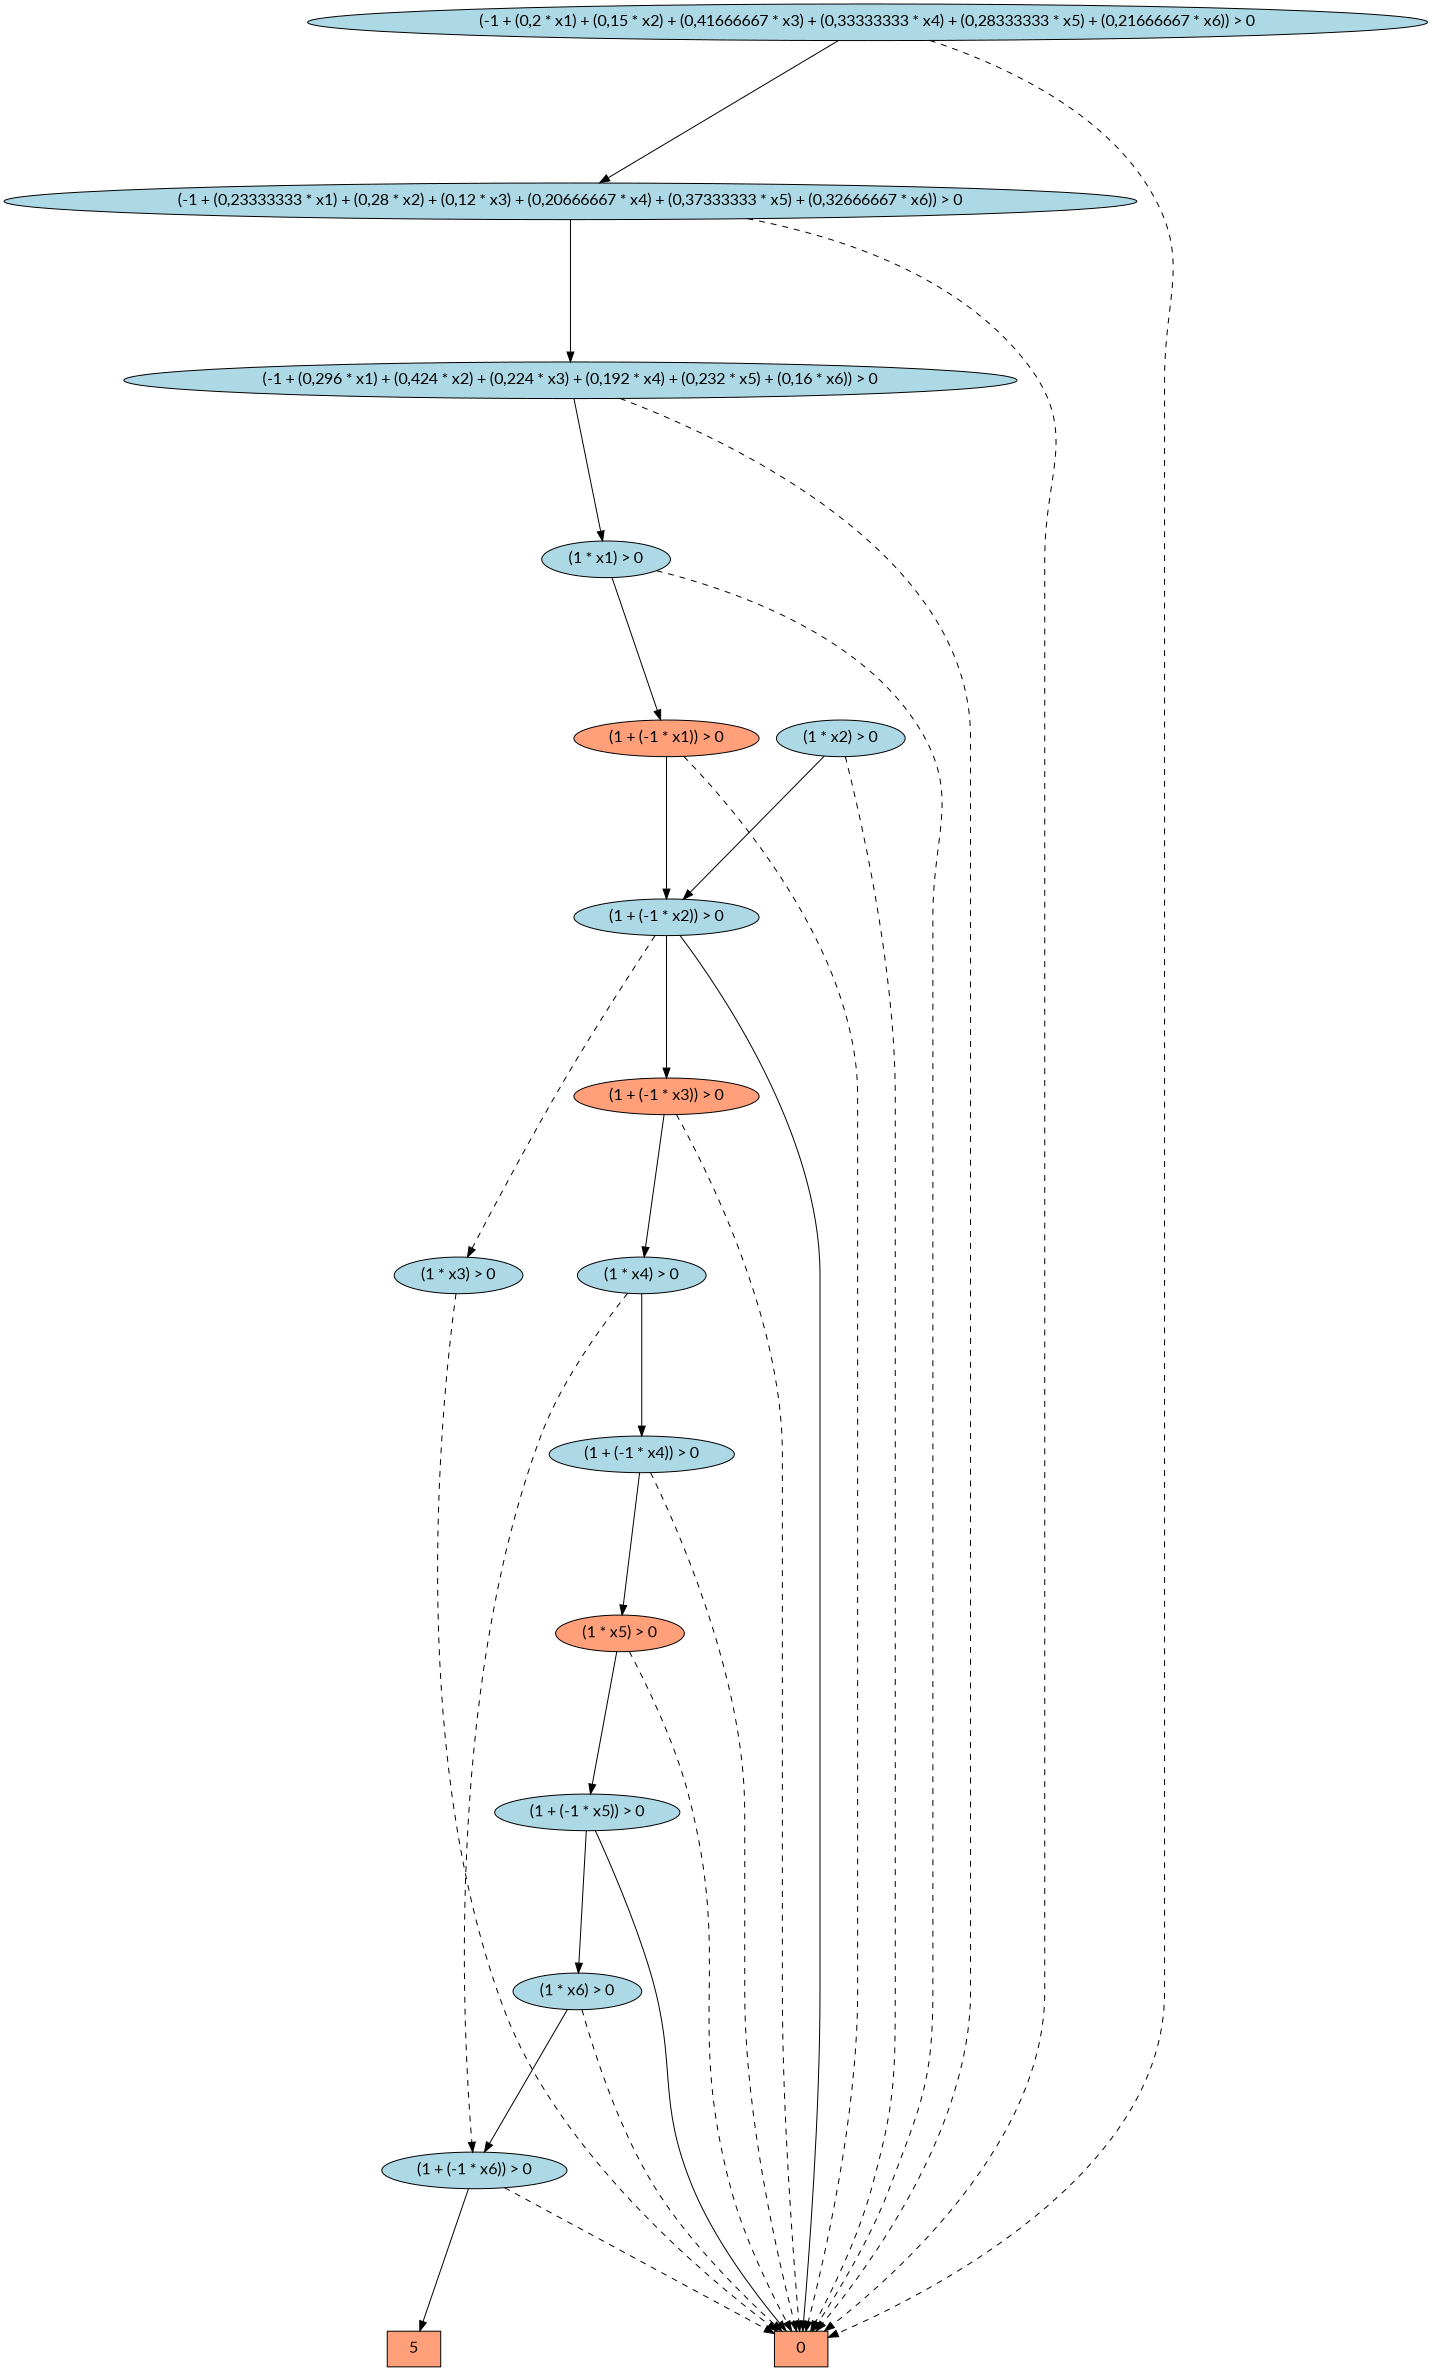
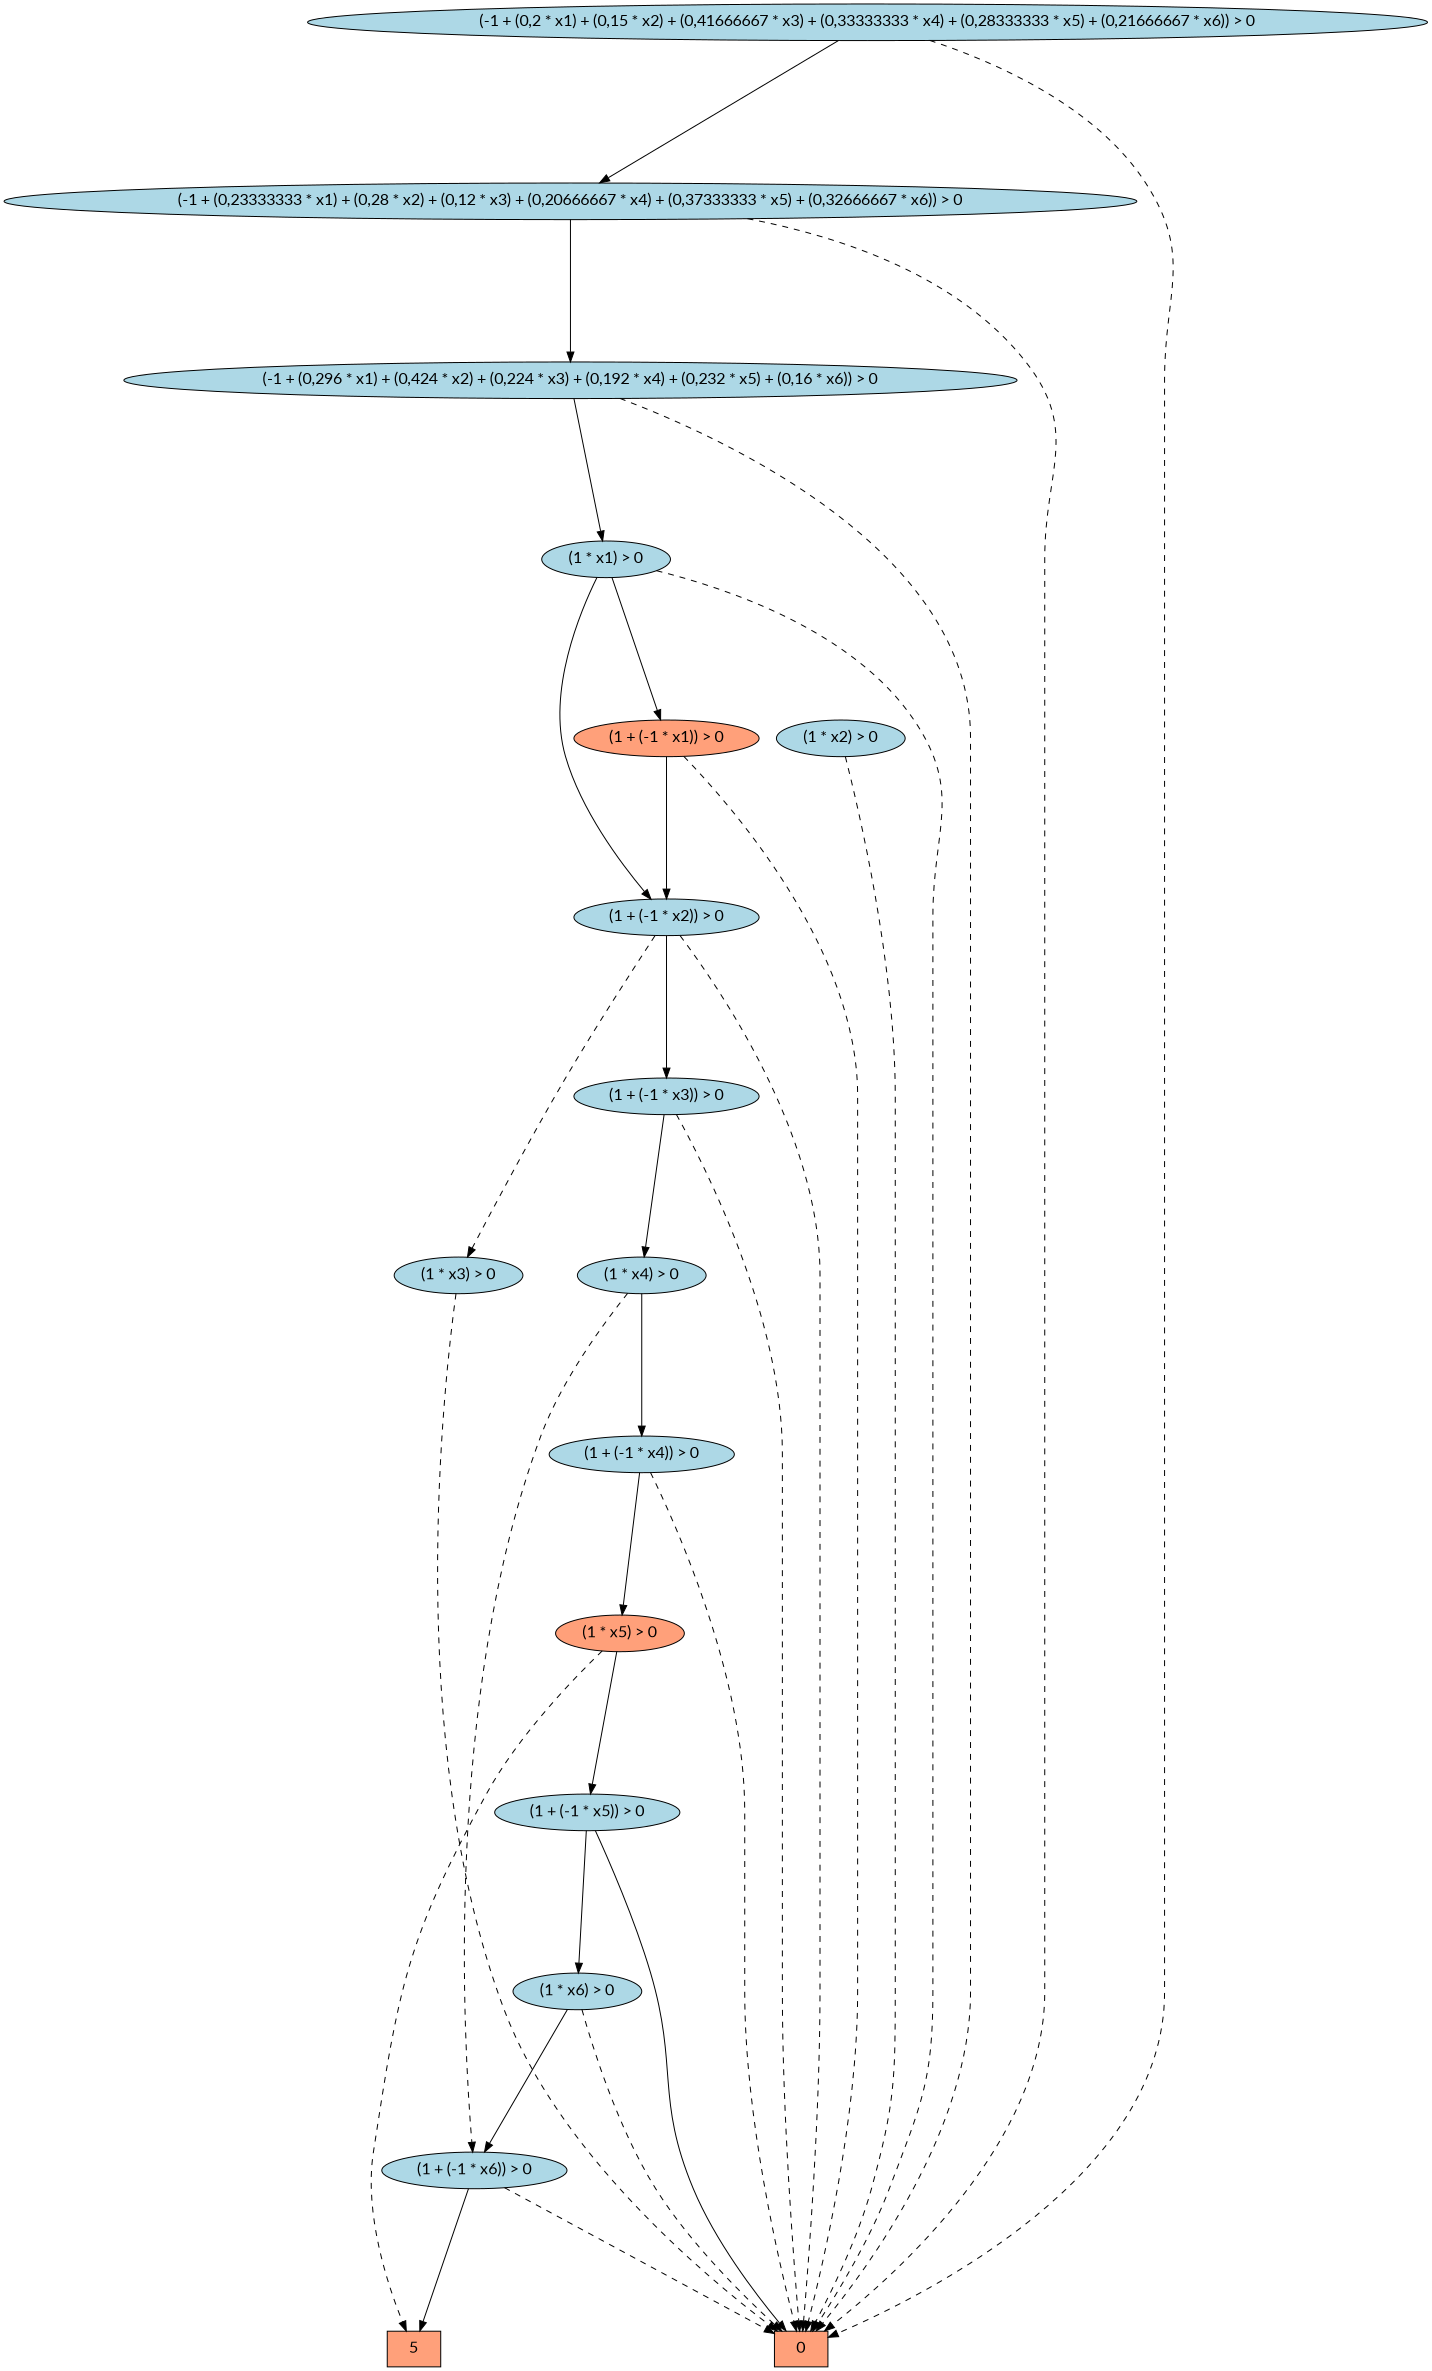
edge "(1 * x2) > 0" -> "(1 + (-1 * x2)) > 0": now "(1 * x1) > 0" -> "(1 + (-1 * x2)) > 0"
node "(1 + (-1 * x3)) > 0": fillcolor lightsalmon -> lightblue
edge "(1 + (-1 * x2)) > 0" -> "0": style solid -> dashed
edge "(1 * x5) > 0" -> "0": now "(1 * x5) > 0" -> "5"
